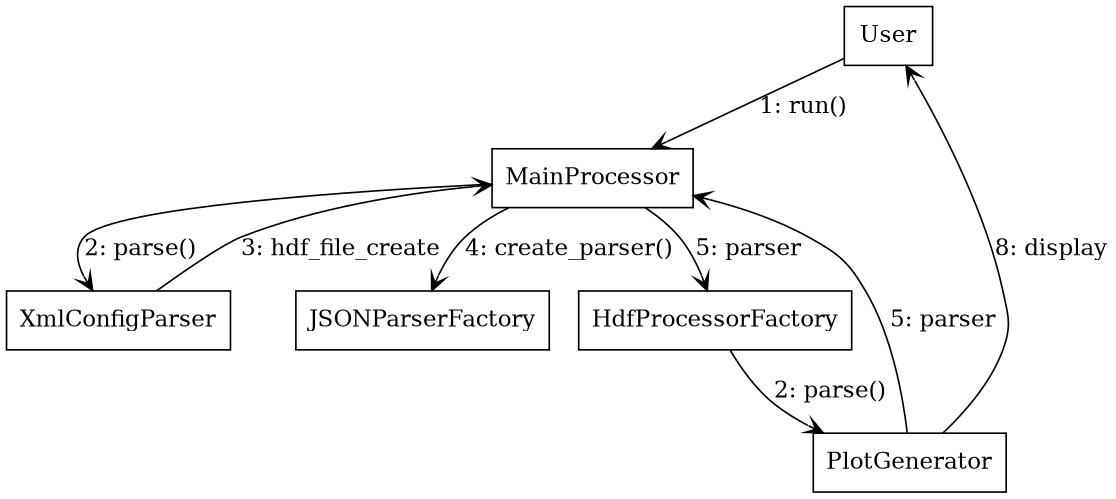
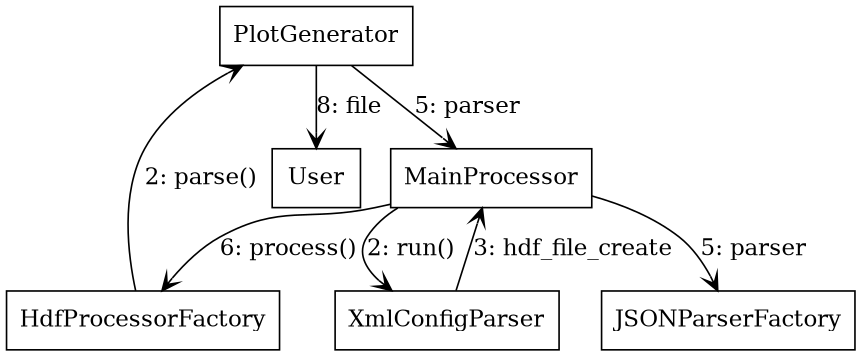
edge "User" -> "MainProcessor": removed, label "1: run()"
edge "MainProcessor" -> "XmlConfigParser": label "2: parse()" -> "2: run()"
edge "MainProcessor" -> "JSONParserFactory": label "4: create_parser()" -> "5: parser"
edge "MainProcessor" -> "HdfProcessorFactory": label "5: parser" -> "6: process()"
edge "PlotGenerator" -> "User": label "8: display" -> "8: file"
